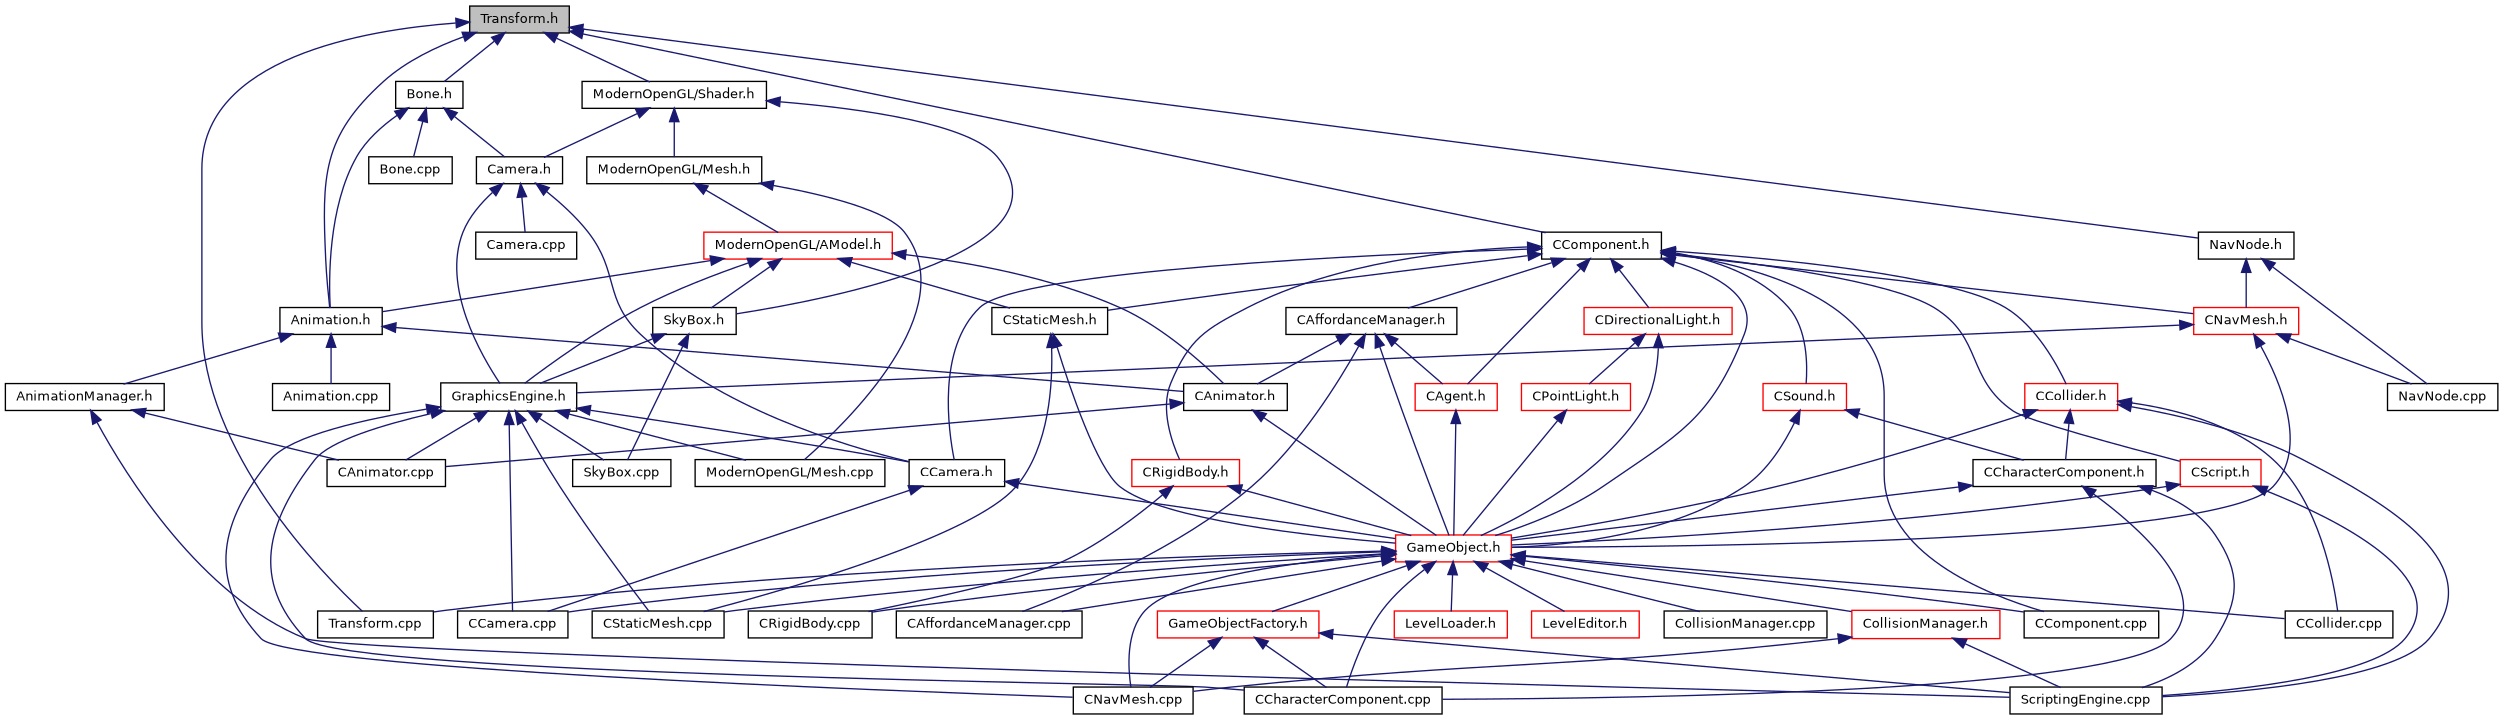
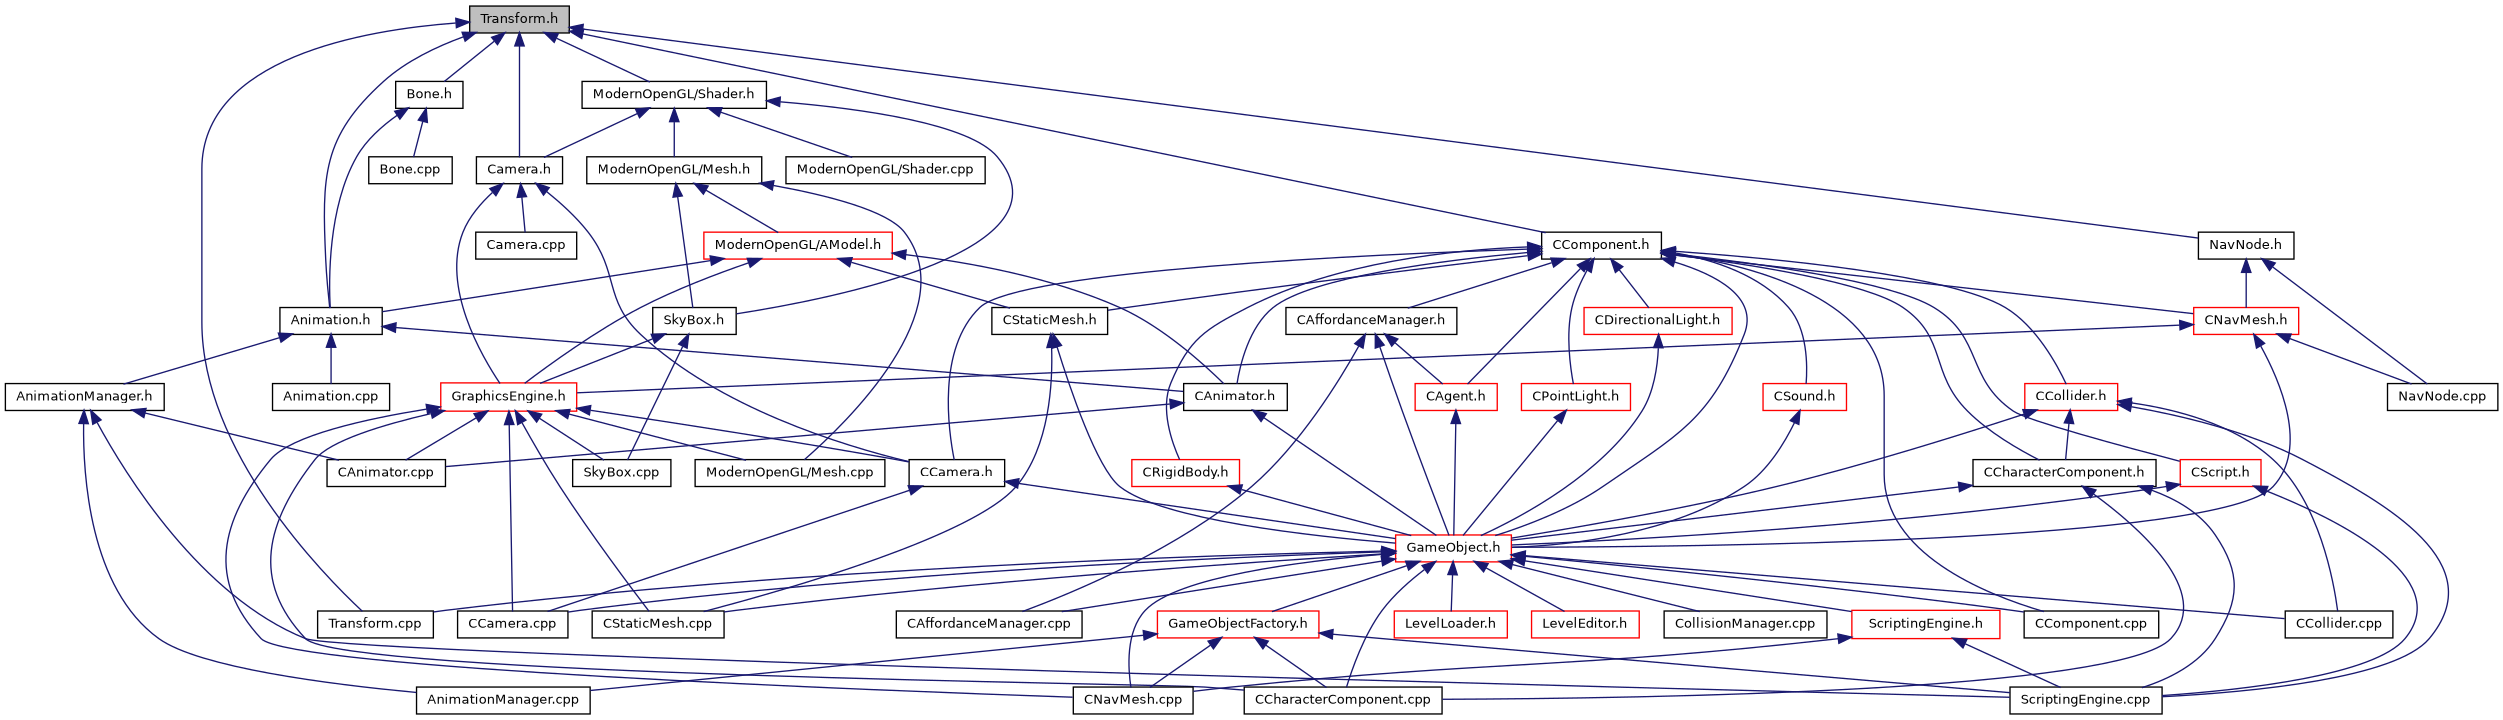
edge "Camera.h" -> "Bone.h": now "Camera.h" -> "Transform.h"
node "ModernOpenGL/Shader.cpp": added
edge "SkyBox.h" -> "ModernOpenGL/AModel.h": now "SkyBox.h" -> "ModernOpenGL/Mesh.h"
edge "CAnimator.h" -> "CAffordanceManager.h": now "CAnimator.h" -> "CComponent.h"
edge "CPointLight.h" -> "CDirectionalLight.h": now "CPointLight.h" -> "CComponent.h"
node "GraphicsEngine.h": color black -> red
edge "CCharacterComponent.h" -> "CSound.h": now "CCharacterComponent.h" -> "CComponent.h"
node "CRigidBody.cpp": removed
node "CollisionManager.h": label "CollisionManager.h" -> "ScriptingEngine.h"
node "AnimationManager.cpp": added
